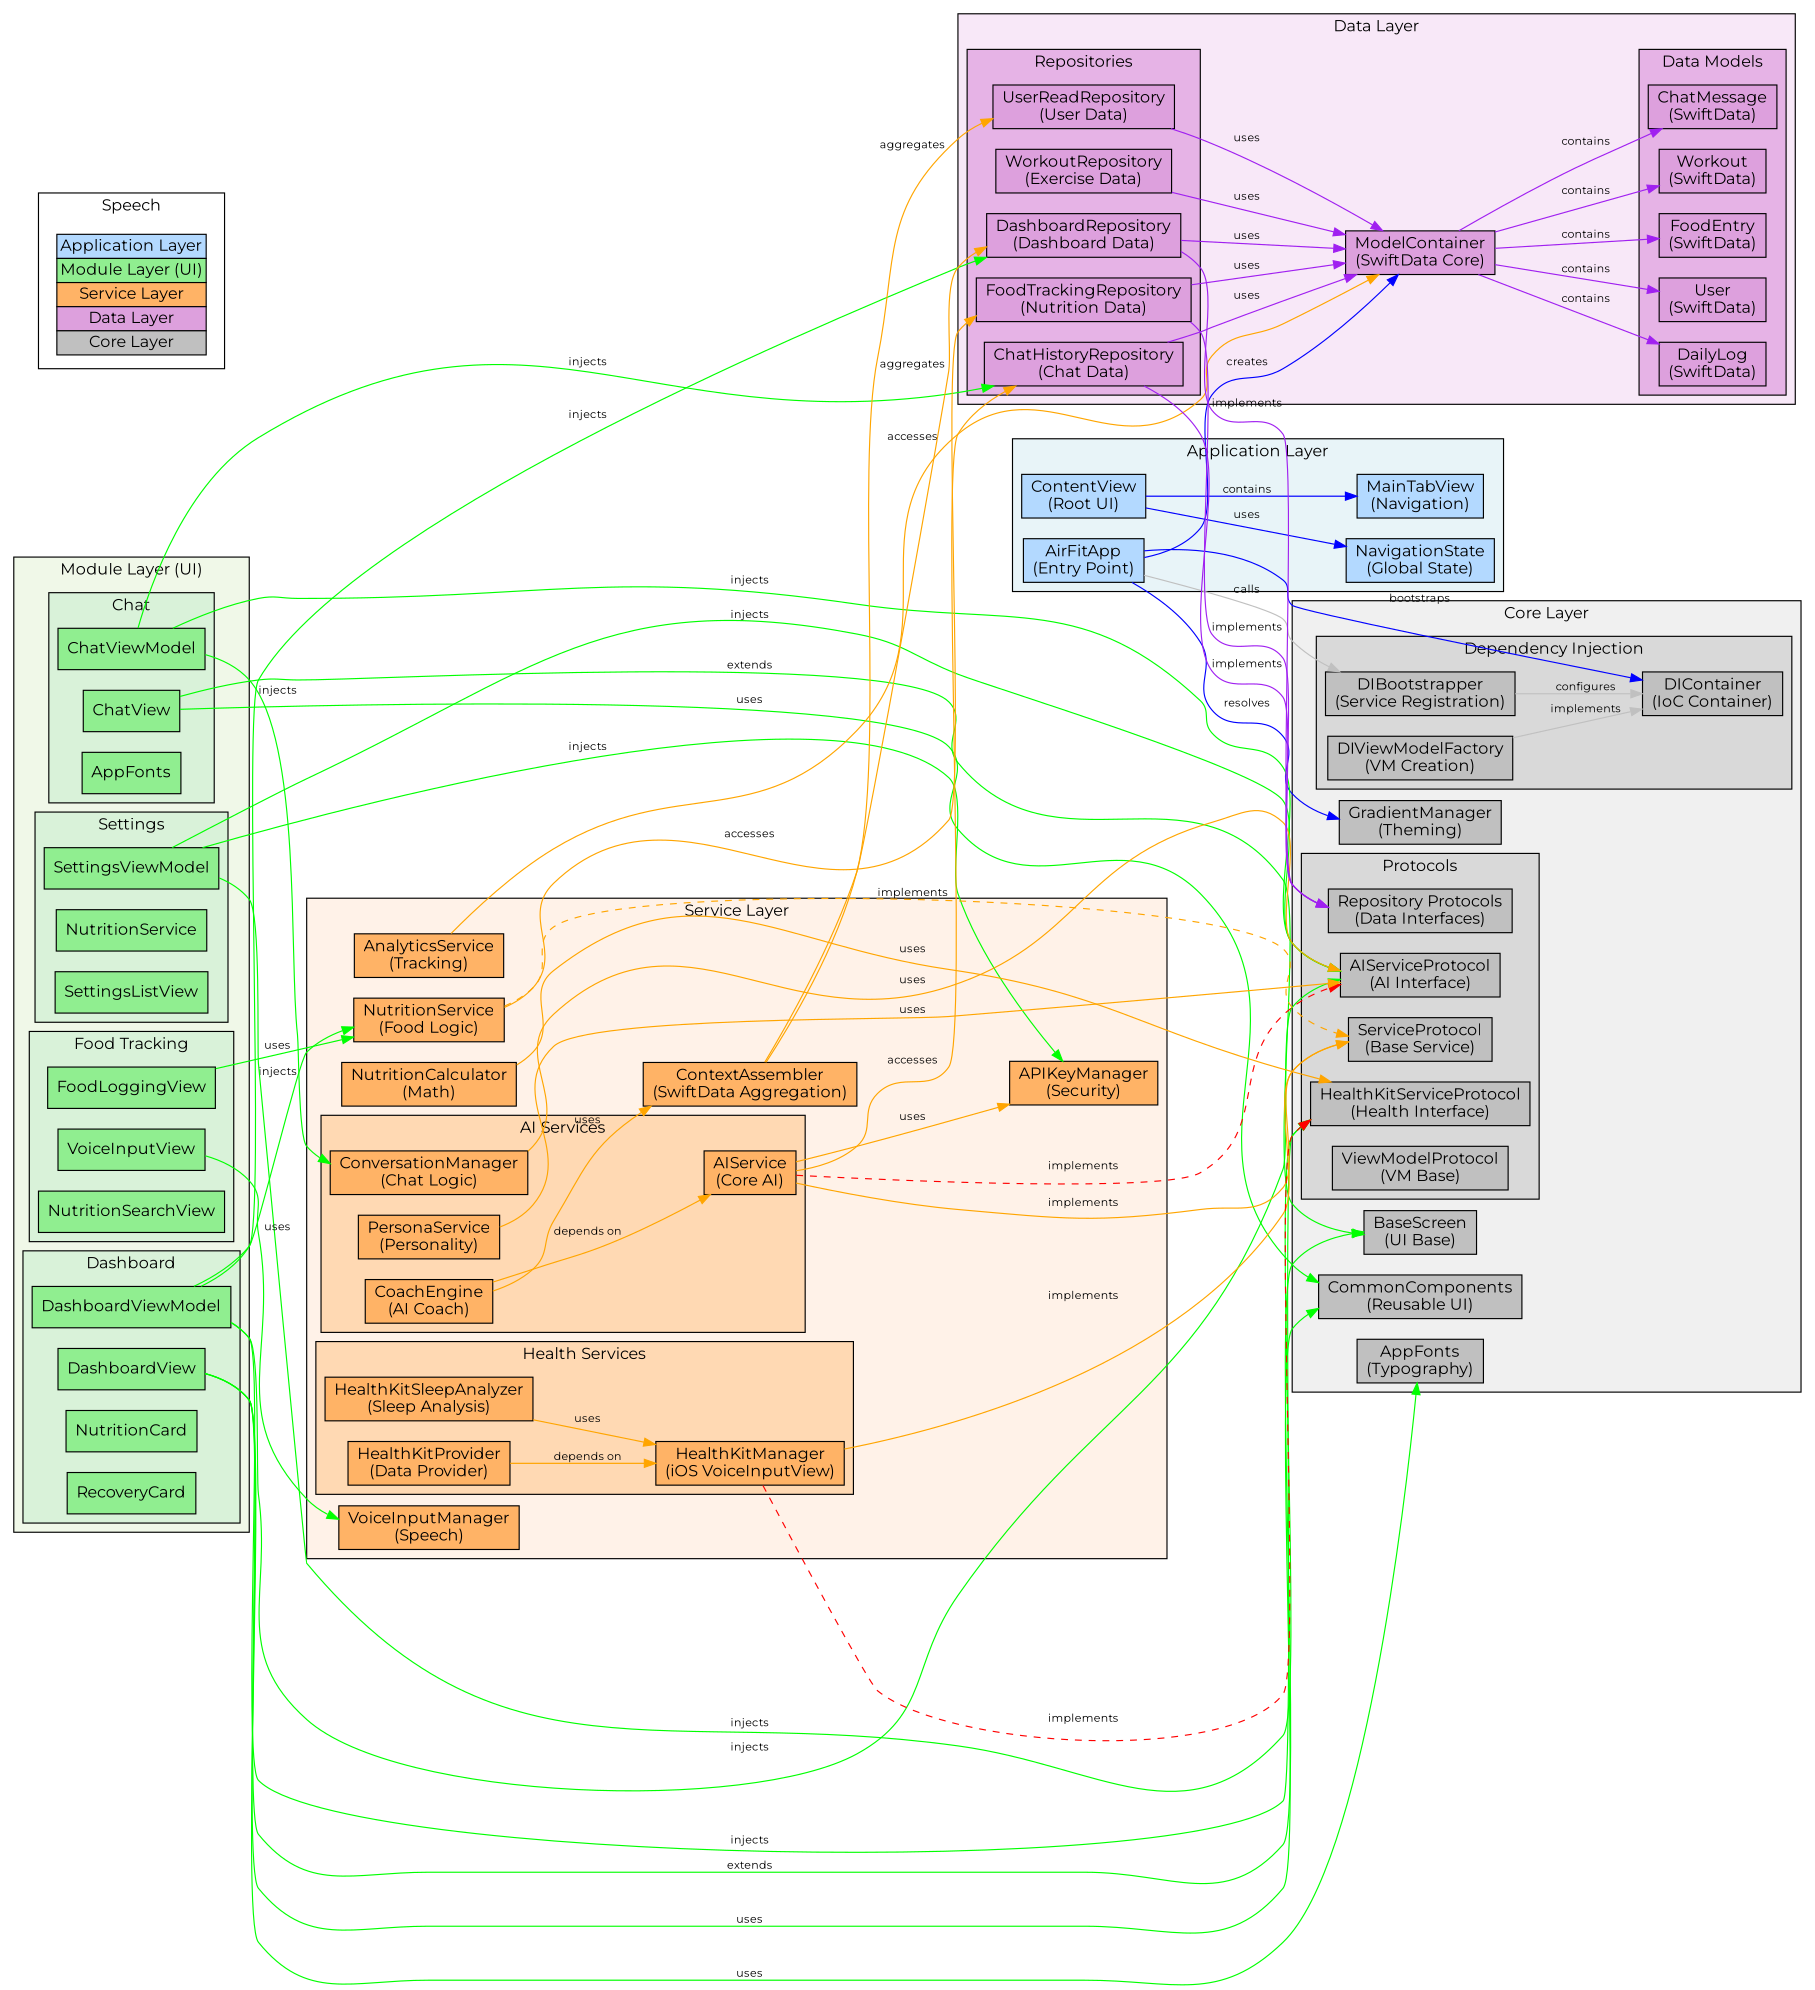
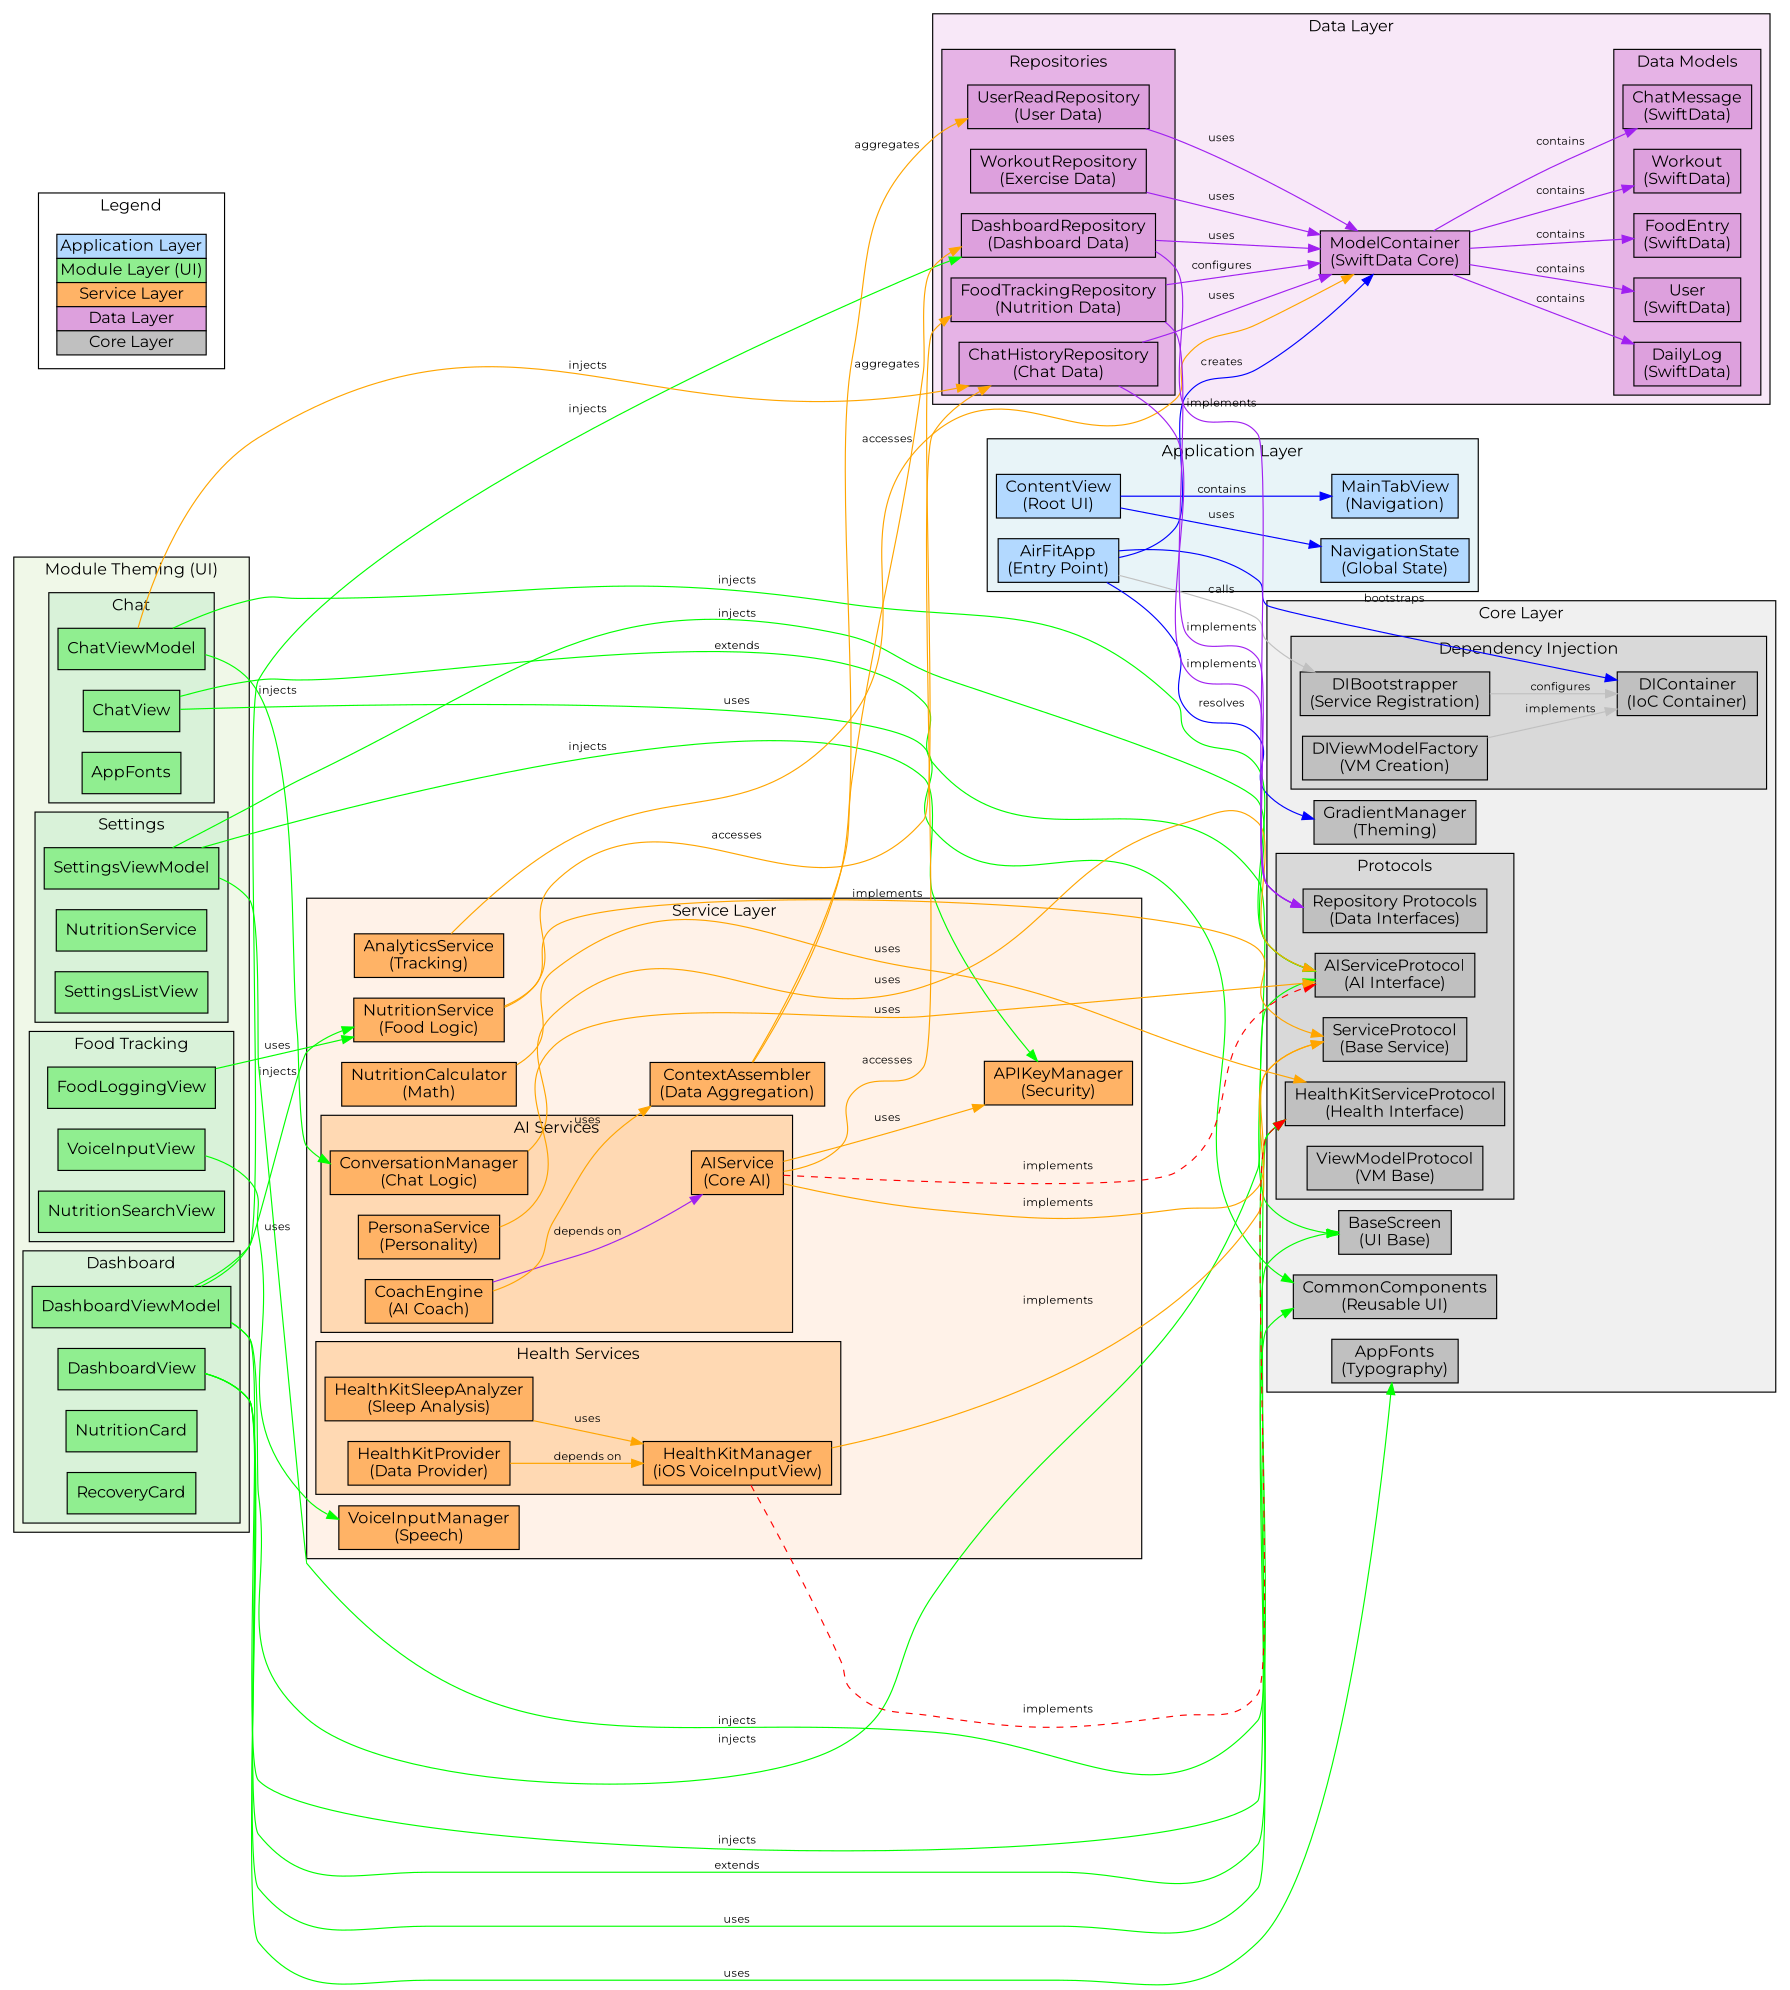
cluster "Speech": label "Speech" -> "Legend"
edge "FoodTrackingRepository (Nutrition Data)" -> "ModelContainer (SwiftData Core)": label "uses" -> "configures"
edge "ChatViewModel" -> "ChatHistoryRepository (Chat Data)": color green -> orange
cluster "Module Layer (UI)": label "Module Layer (UI)" -> "Module Theming (UI)"
edge "NutritionService (Food Logic)" -> "ServiceProtocol (Base Service)": style dashed -> solid
node "ContextAssembler (SwiftData Aggregation)": label "ContextAssembler (SwiftData Aggregation)" -> "ContextAssembler (Data Aggregation)"
edge "CoachEngine (AI Coach)" -> "AIService (Core AI)": color orange -> purple
